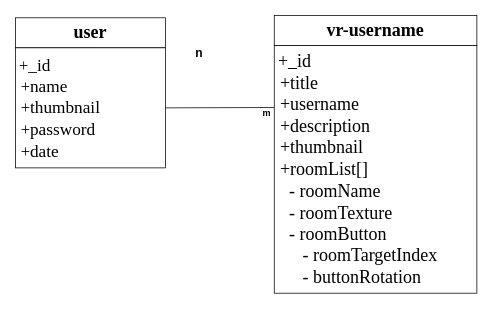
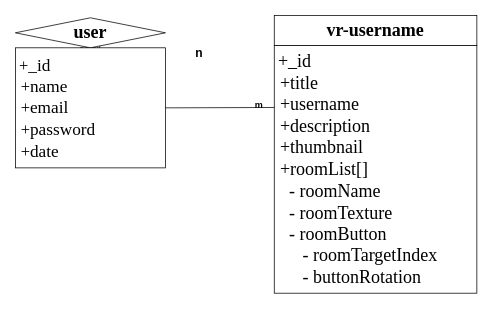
node "user": shape rectangle -> diamond
node "+_id +name +thumbnail +password +date": label "+_id +name +thumbnail +password +date" -> "+_id +name +email +password +date"
node "m": moved (267, 113) -> (259, 105)
